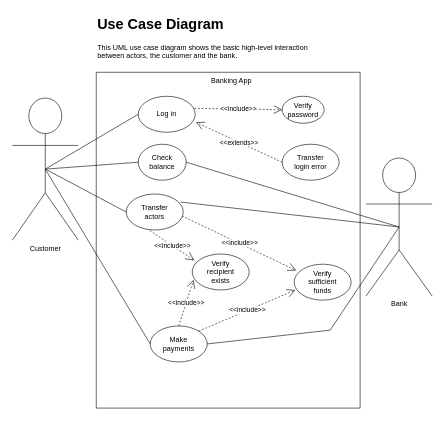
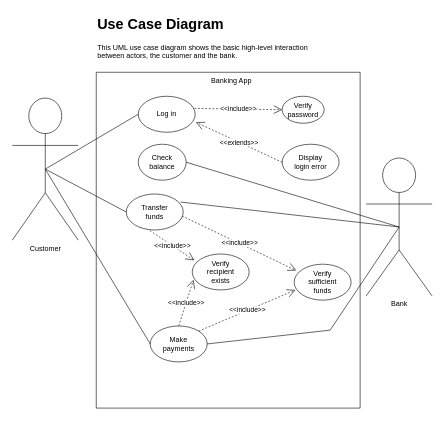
node "Transfer login error": label "Transfer login error" -> "Display login error"
edge "Check balance" -- "Customer": removed
node "Transfer actors": label "Transfer actors" -> "Transfer funds"
